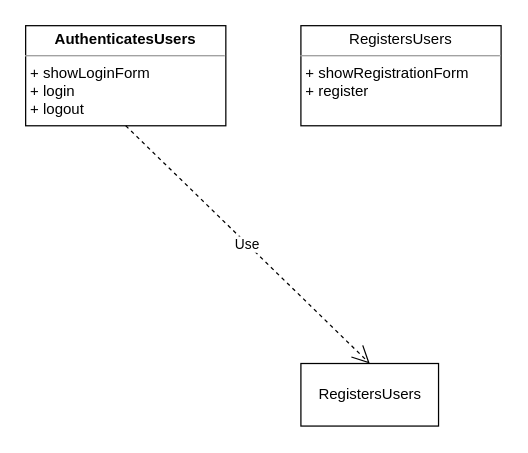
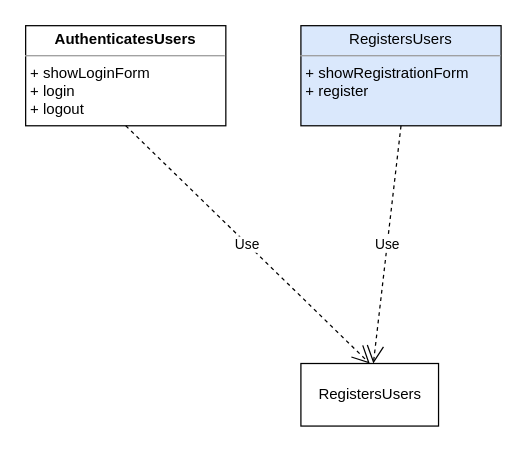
node "RegistersUsers + showRegistrationForm + register": fillcolor #ffffff -> #dae8fc
edge "RegistersUsers + showRegistrationForm + register" -> "RegistersUsers": added, label "Use"
